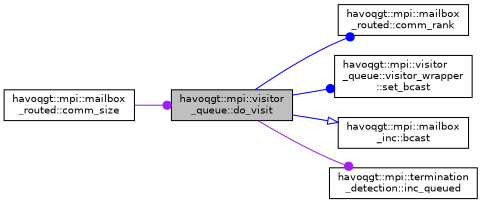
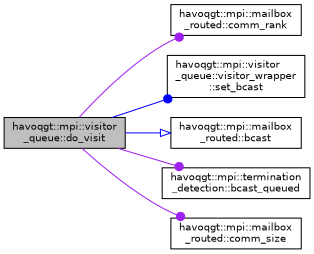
edge "havoqgt::mpi::visitor _queue::do_visit" -> "havoqgt::mpi::mailbox _routed::comm_rank": color blue -> purple
edge "havoqgt::mpi::mailbox _routed::comm_size" -> "havoqgt::mpi::visitor _queue::do_visit": reversed
node "havoqgt::mpi::mailbox _inc::bcast": label "havoqgt::mpi::mailbox _inc::bcast" -> "havoqgt::mpi::mailbox _routed::bcast"
node "havoqgt::mpi::termination _detection::inc_queued": label "havoqgt::mpi::termination _detection::inc_queued" -> "havoqgt::mpi::termination _detection::bcast_queued"
